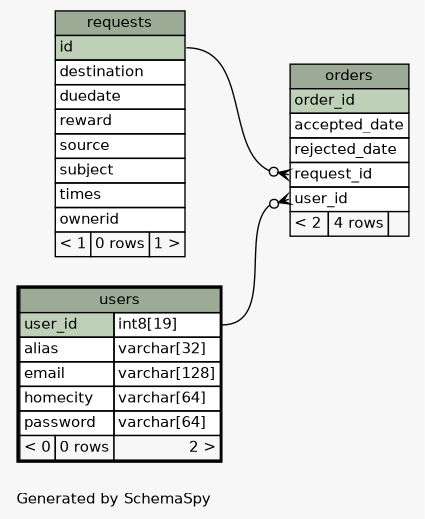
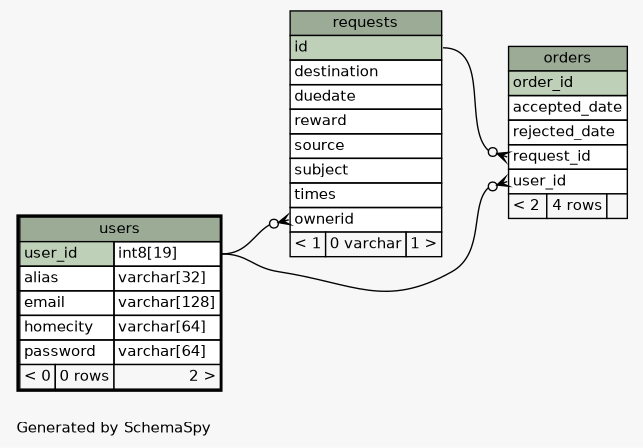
node "requests": text "0 rows" -> "0 varchar"
edge "users" -> "requests": added
